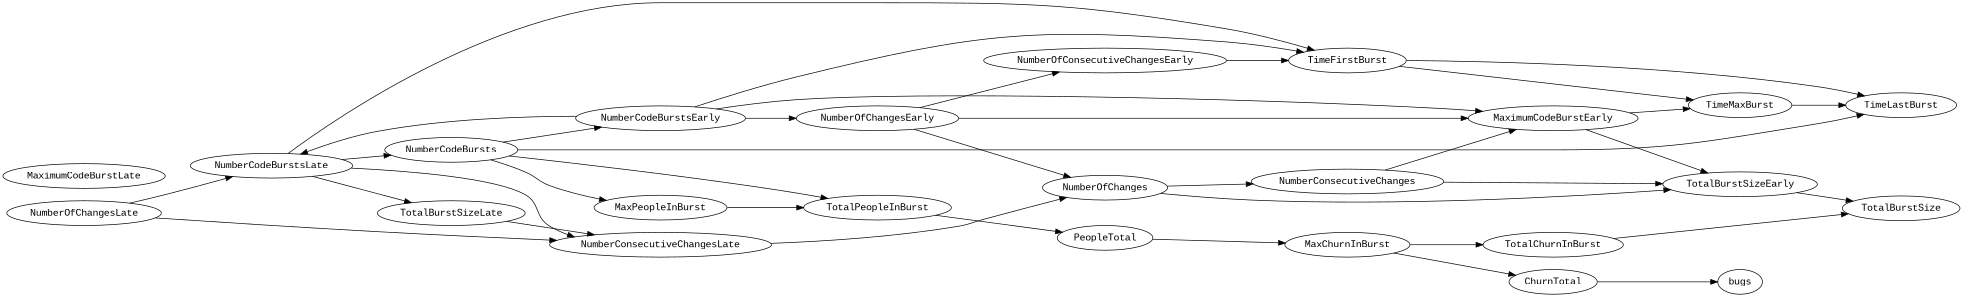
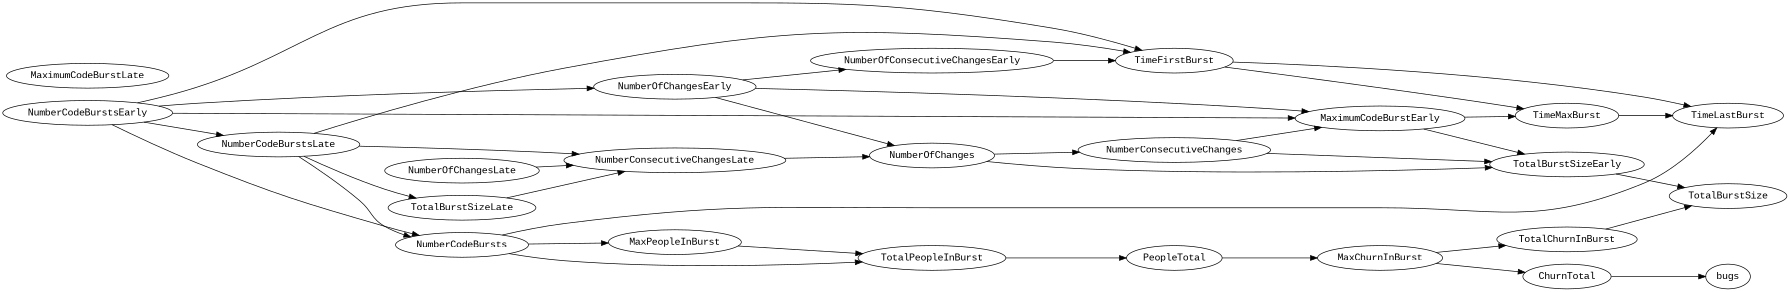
edge "NumberCodeBursts" -> "NumberCodeBurstsEarly": reversed
edge "NumberOfChangesLate" -> "NumberCodeBurstsLate": removed
